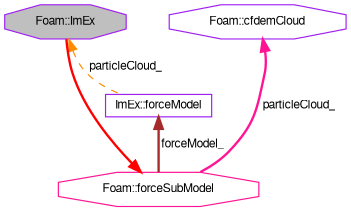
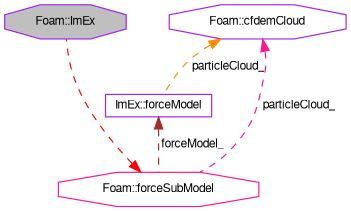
edge "ImEx::forceModel" -> "Foam::ImEx": now "ImEx::forceModel" -> "Foam::cfdemCloud"
edge "Foam::ImEx" -> "Foam::forceSubModel": style bold -> dashed
edge "Foam::forceSubModel" -> "Foam::cfdemCloud": style bold -> dashed
edge "Foam::forceSubModel" -> "ImEx::forceModel": style bold -> dashed
